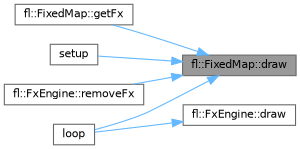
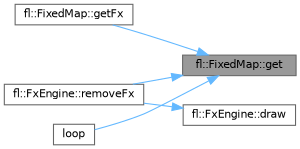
node "setup": removed
node "fl::FixedMap::draw": label "fl::FixedMap::draw" -> "fl::FixedMap::get"
edge "loop" -> "fl::FxEngine::draw": now "fl::FxEngine::removeFx" -> "fl::FxEngine::draw"
